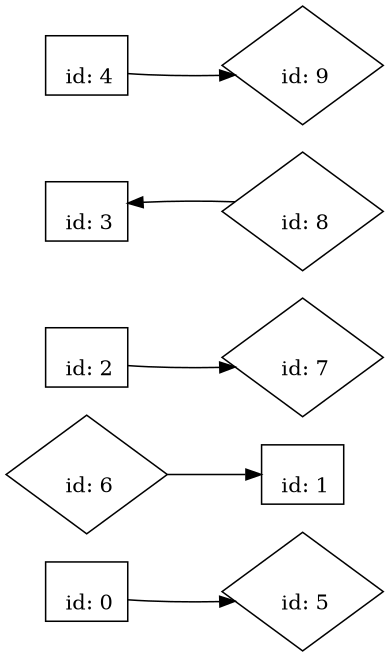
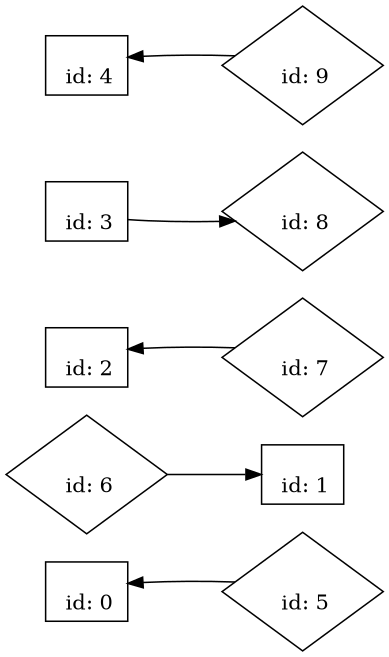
edge "id: 4" -> "id: 9": reversed
edge "id: 8" -> "id: 3": reversed
edge "id: 2" -> "id: 7": reversed
edge "id: 0" -> "id: 5": reversed
